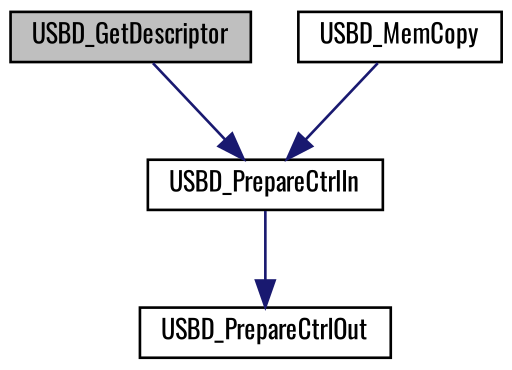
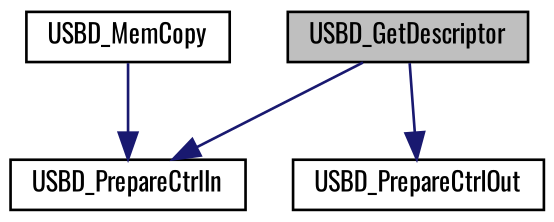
edge "USBD_PrepareCtrlIn" -> "USBD_PrepareCtrlOut": now "USBD_GetDescriptor" -> "USBD_PrepareCtrlOut"
